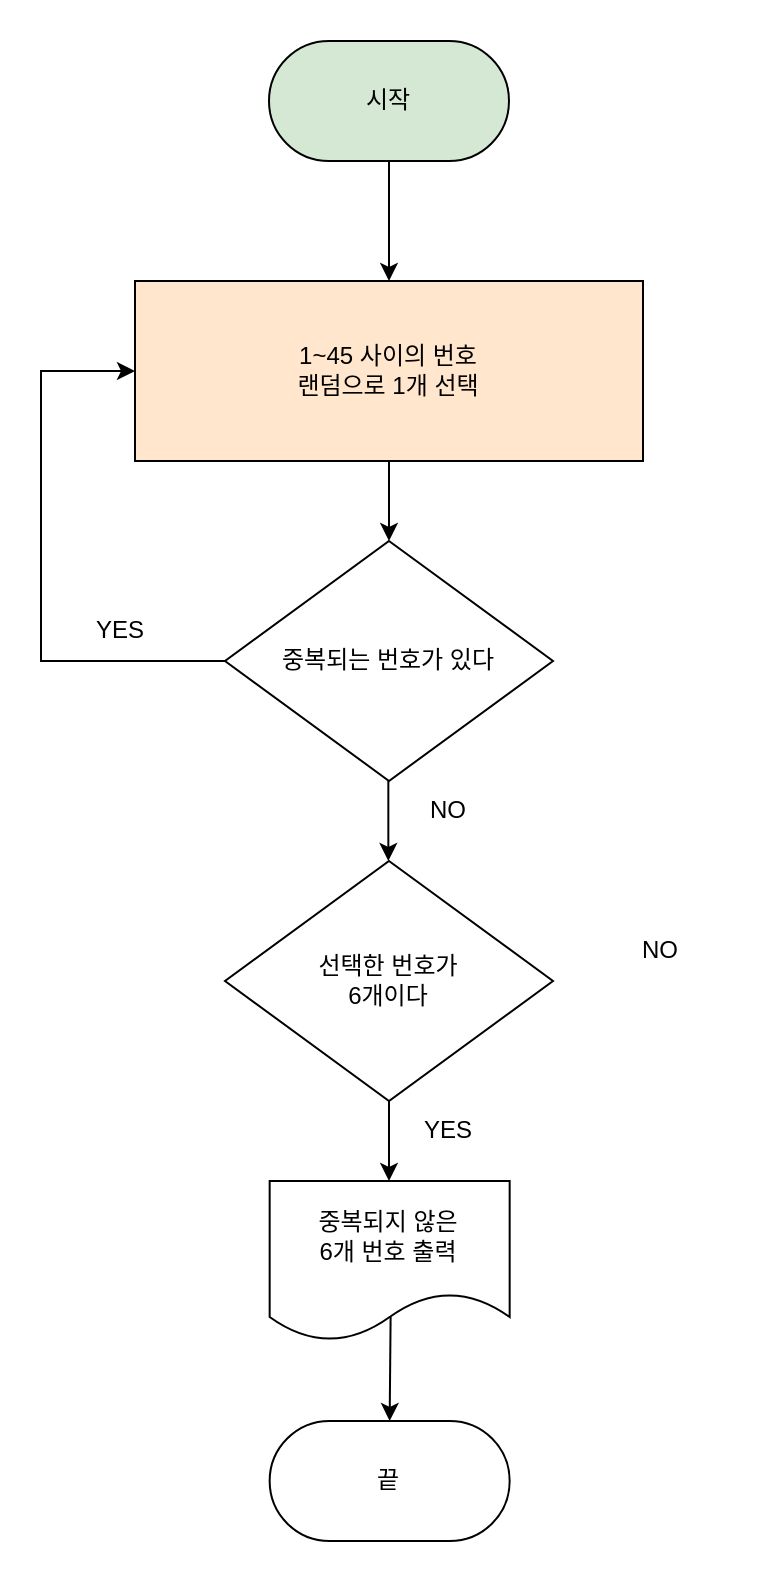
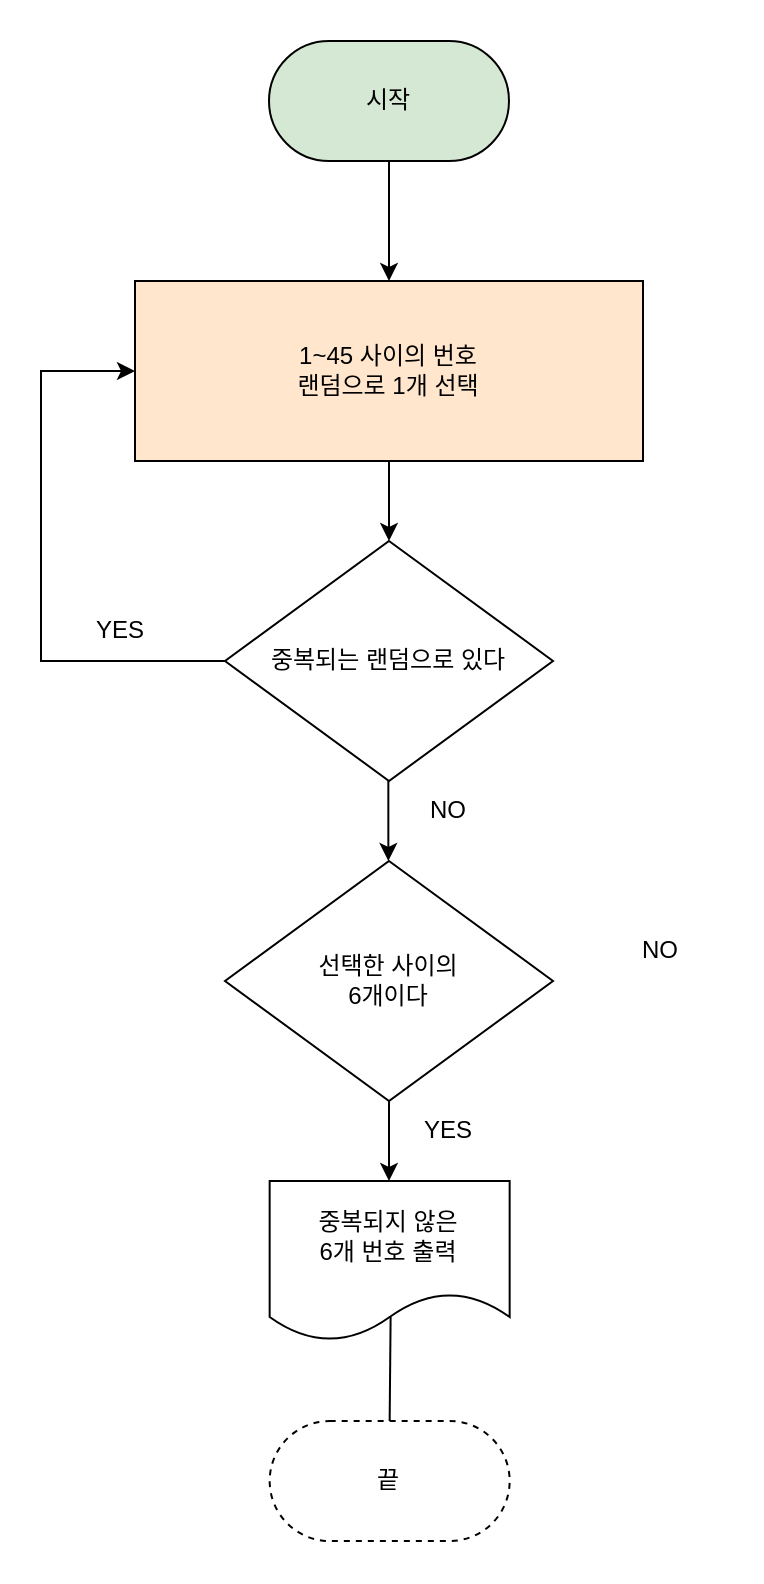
node "중복되는 번호가 있다": label "중복되는 번호가 있다" -> "중복되는 랜덤으로 있다"
node "선택한 번호가 6개이다": label "선택한 번호가 6개이다" -> "선택한 사이의 6개이다"
edge "중복되지 않은 6개 번호 출력" -> "끝": arrowhead classic -> none
node "끝": style solid -> dashed
